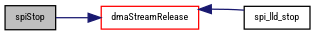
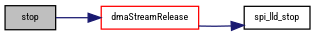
edge "spi_lld_stop" -> "dmaStreamRelease": reversed
node "spiStop": label "spiStop" -> "stop"
